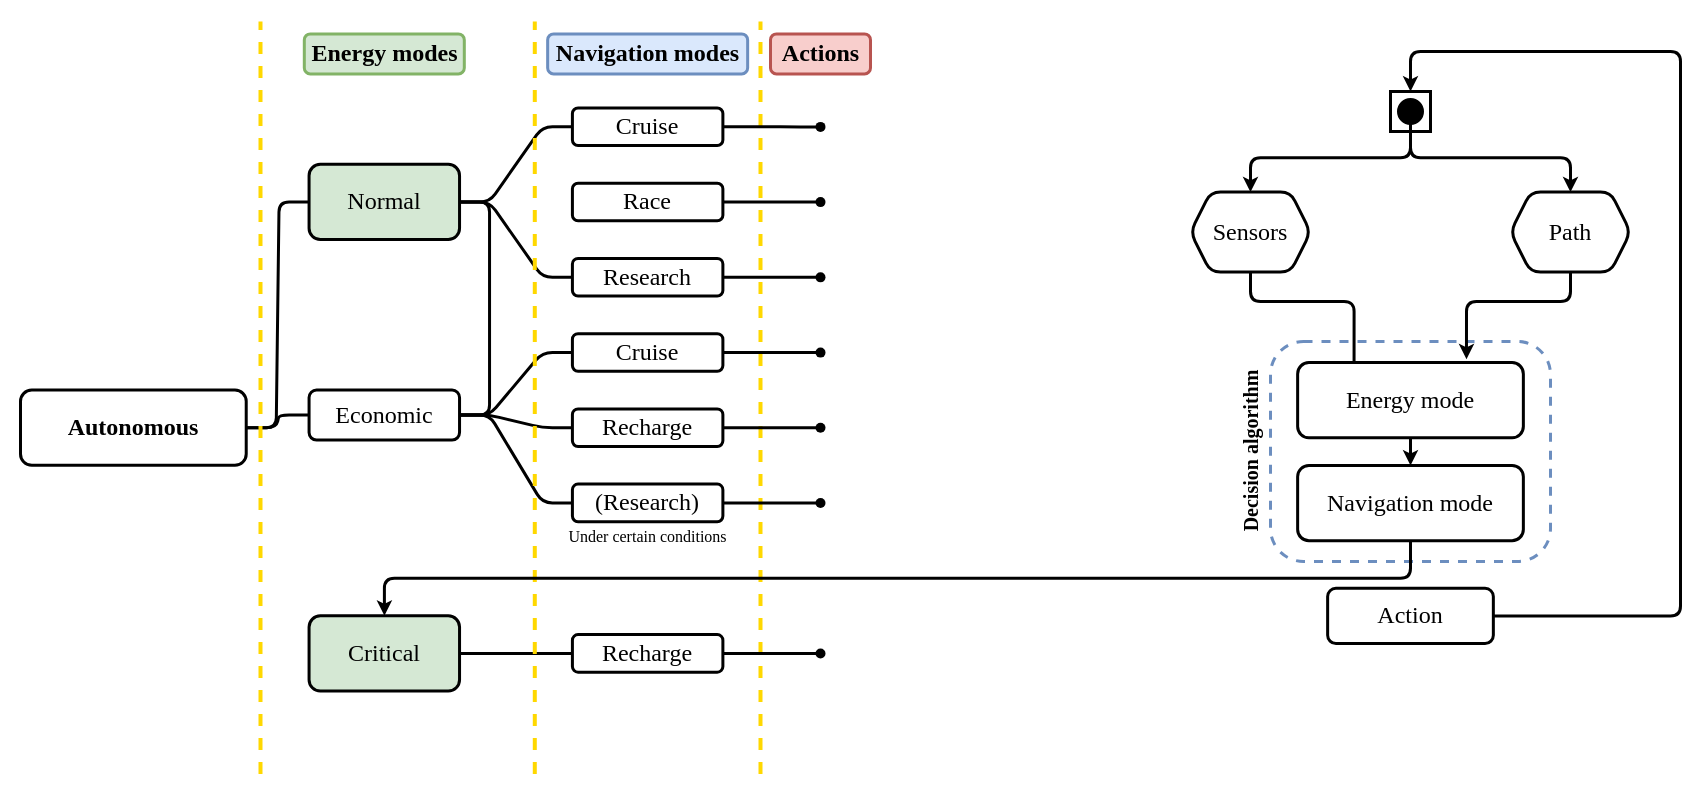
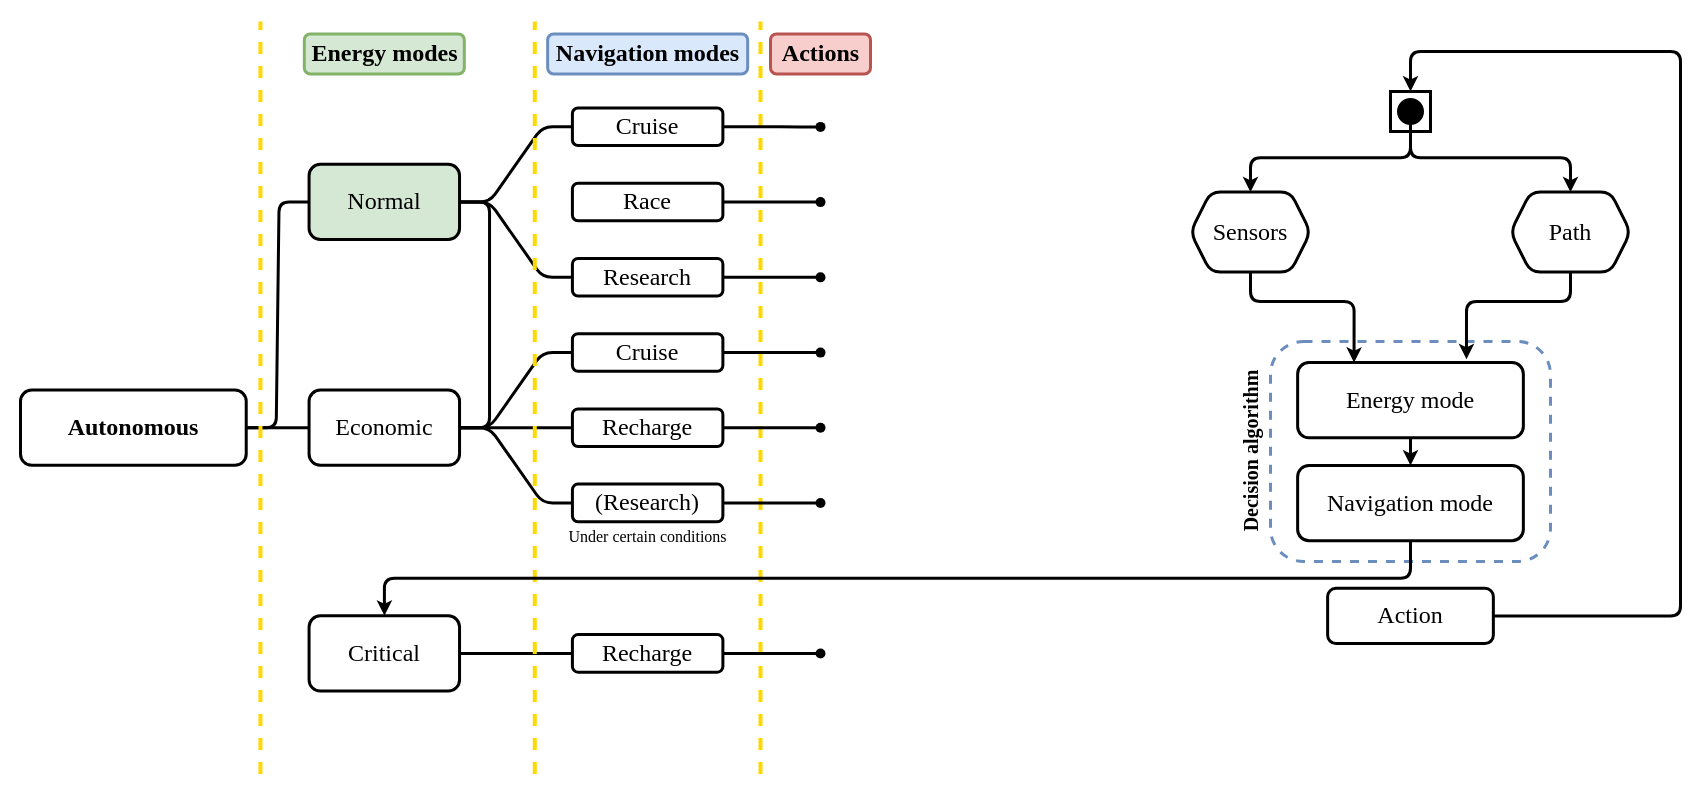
edge "Sensors" -- "Energy mode": arrowhead none -> classic
node "Economic": size 150x50 -> 150x75
node "Critical": fillcolor #d5e8d4 -> #ffffff
